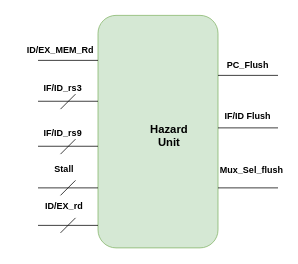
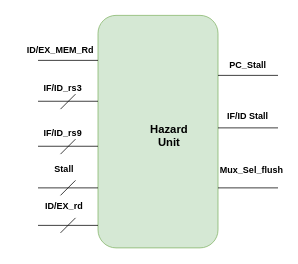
node "PC_Flush": label "PC_Flush" -> "PC_Stall"
node "IF/ID Flush": label "IF/ID Flush" -> "IF/ID Stall"
